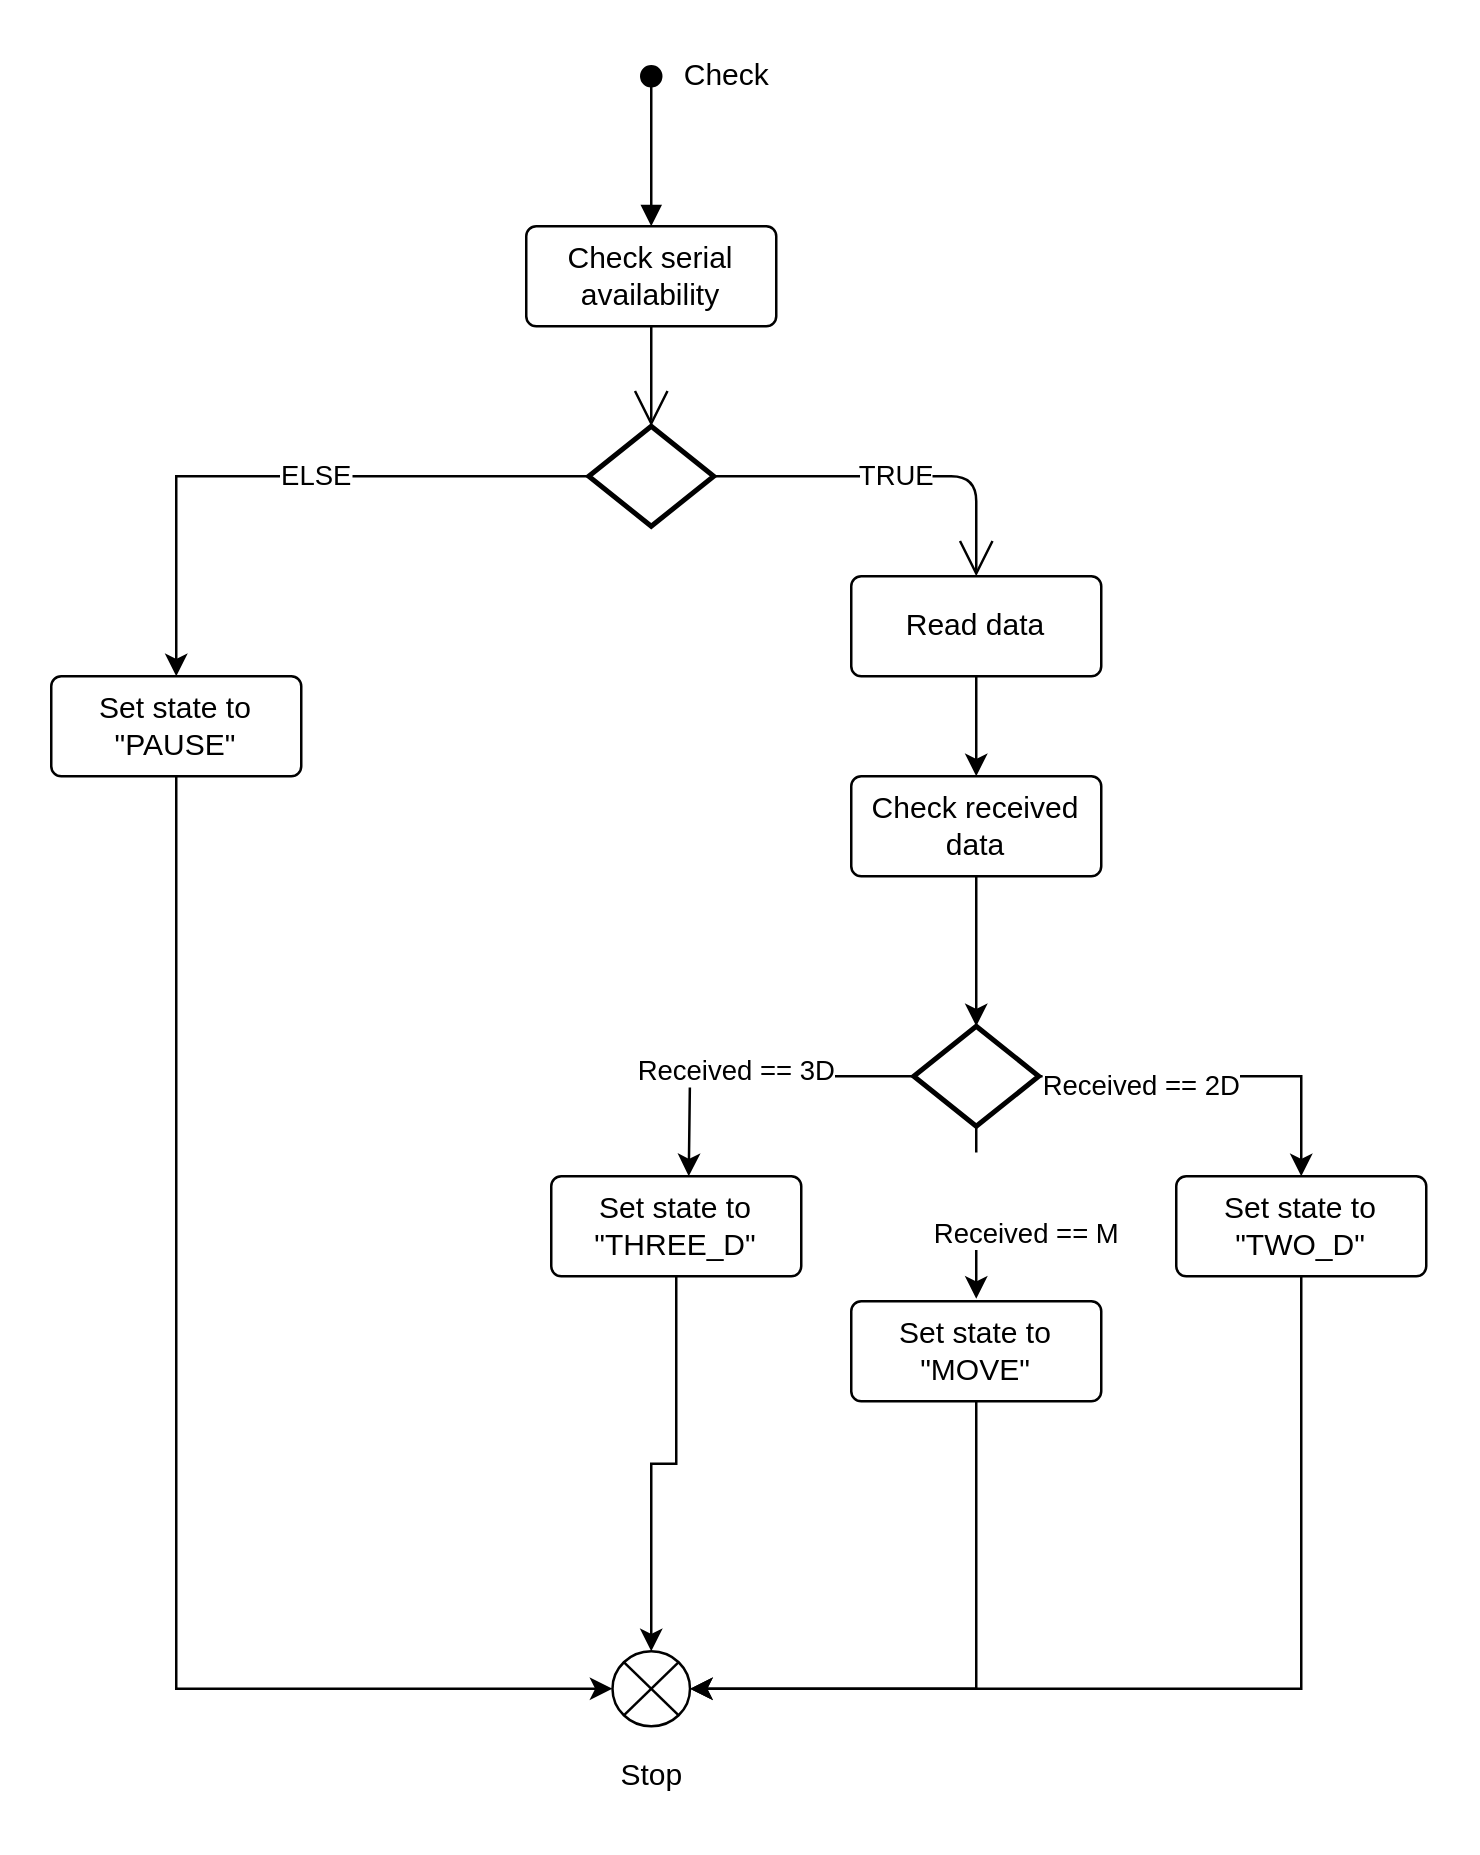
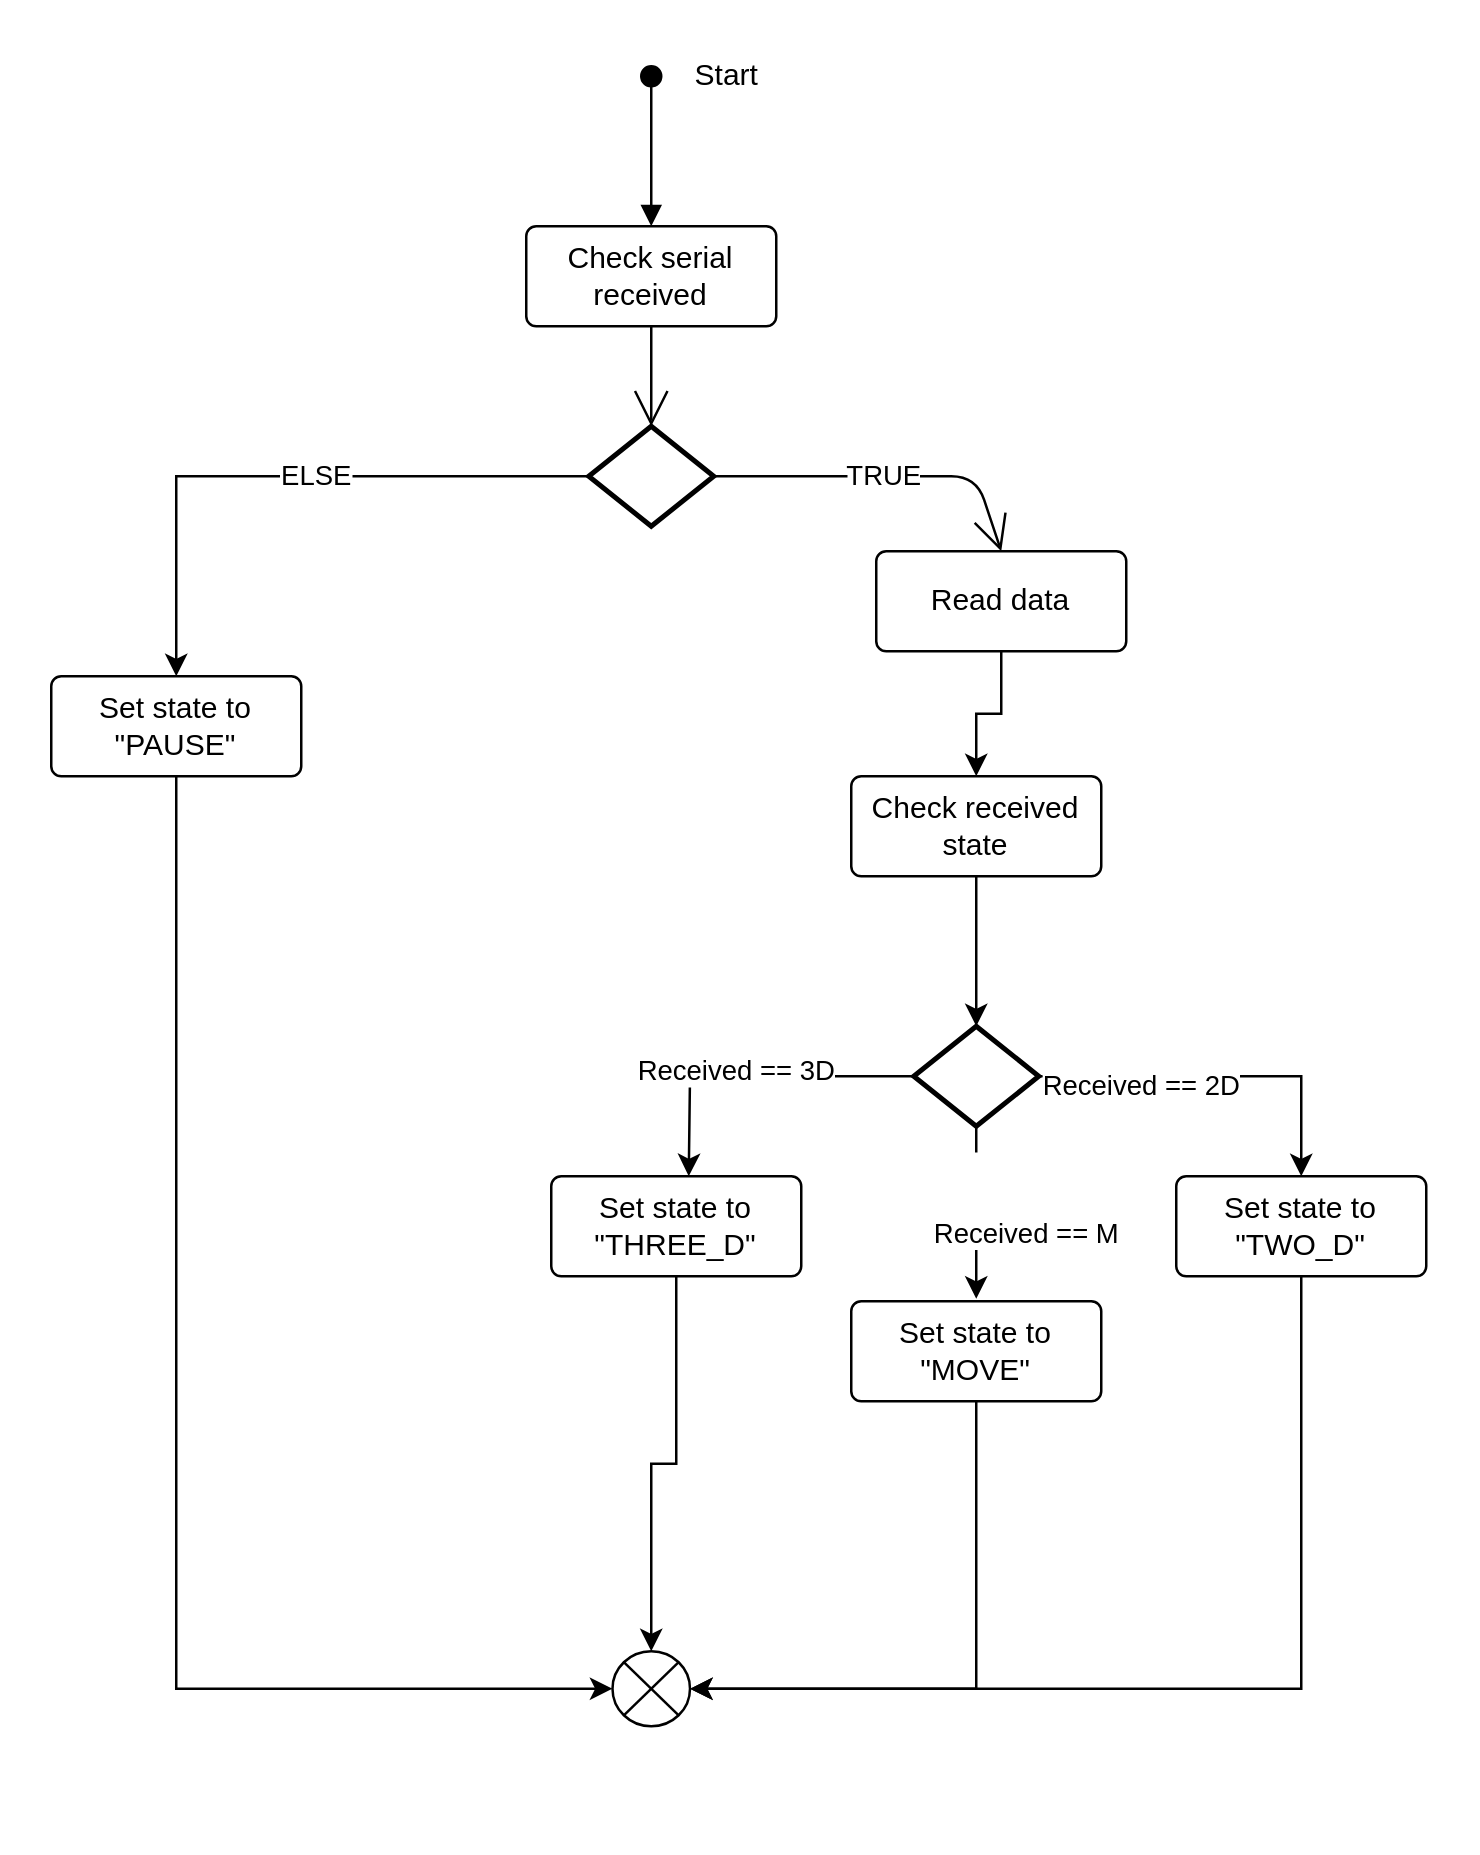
node "Check": label "Check" -> "Start"
node "Check serial availability": label "Check serial availability" -> "Check serial received"
node "Read data": moved (976, 626) -> (1001, 601)
node "Check received data": label "Check received data" -> "Check received state"
node "Stop": removed
